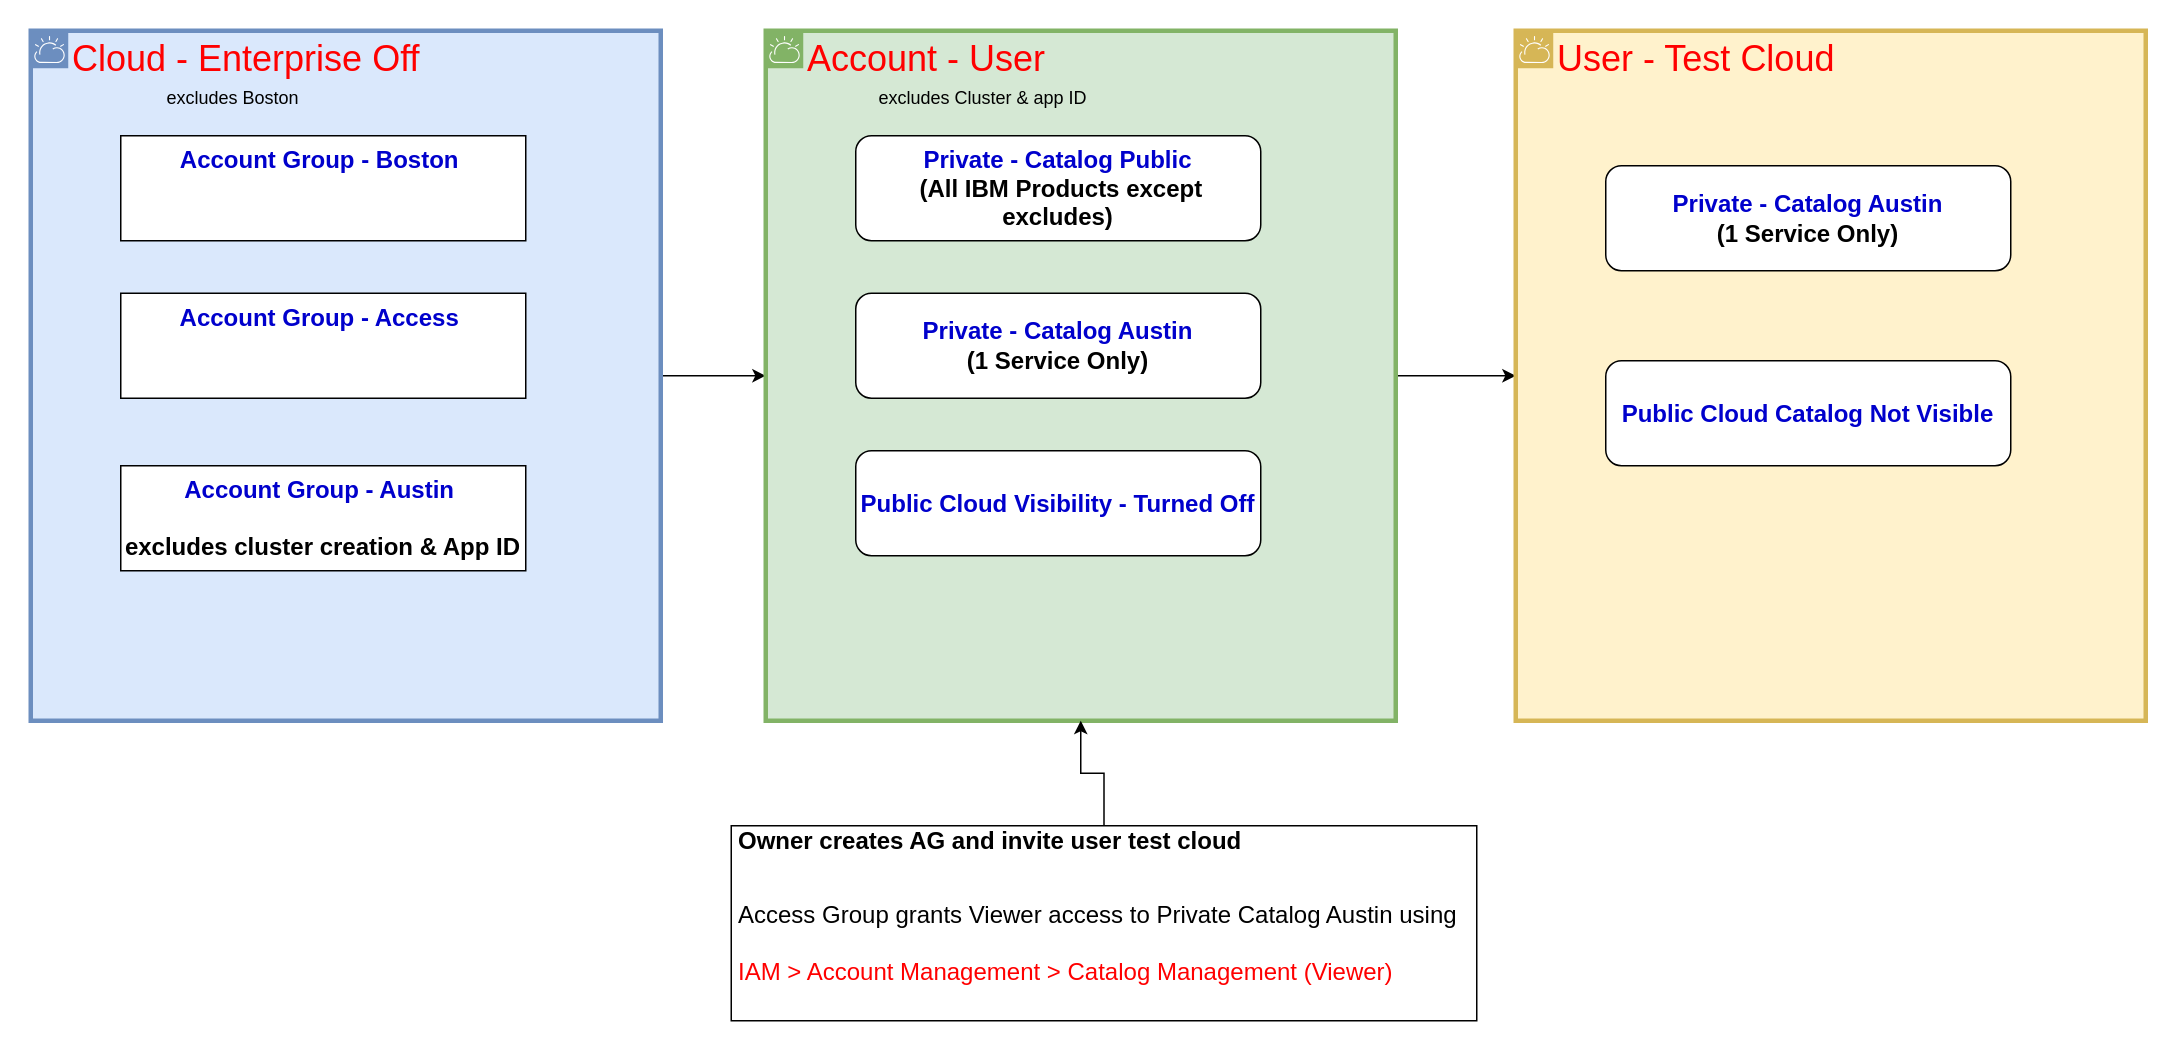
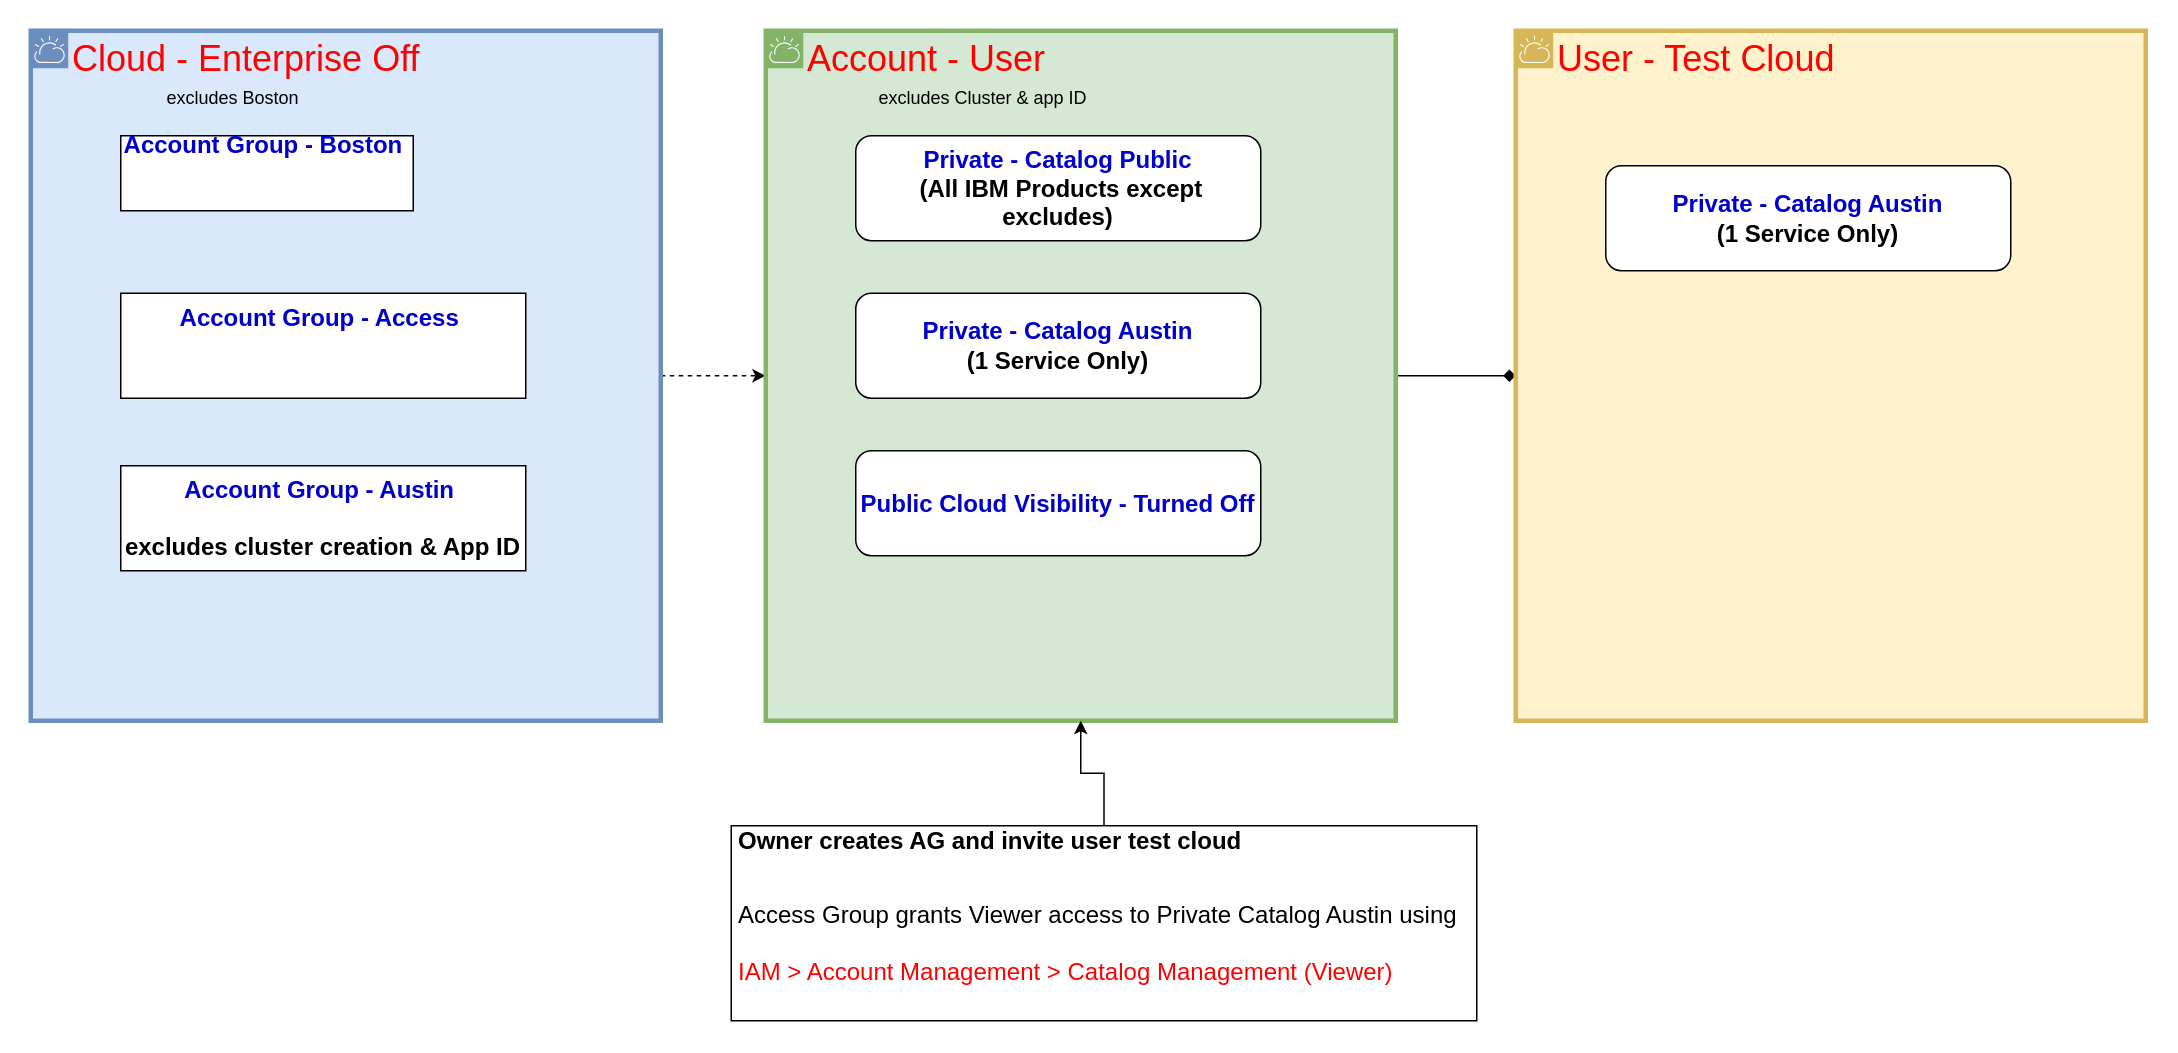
node "Account Group - Boston": size 405x105 -> 293x75
edge "Cloud - Enterprise Off" -> "Account - User": style solid -> dashed
edge "Account - User" -> "User - Test Cloud": arrowhead classic -> diamond
node "Public Cloud Catalog Not Visible": removed
